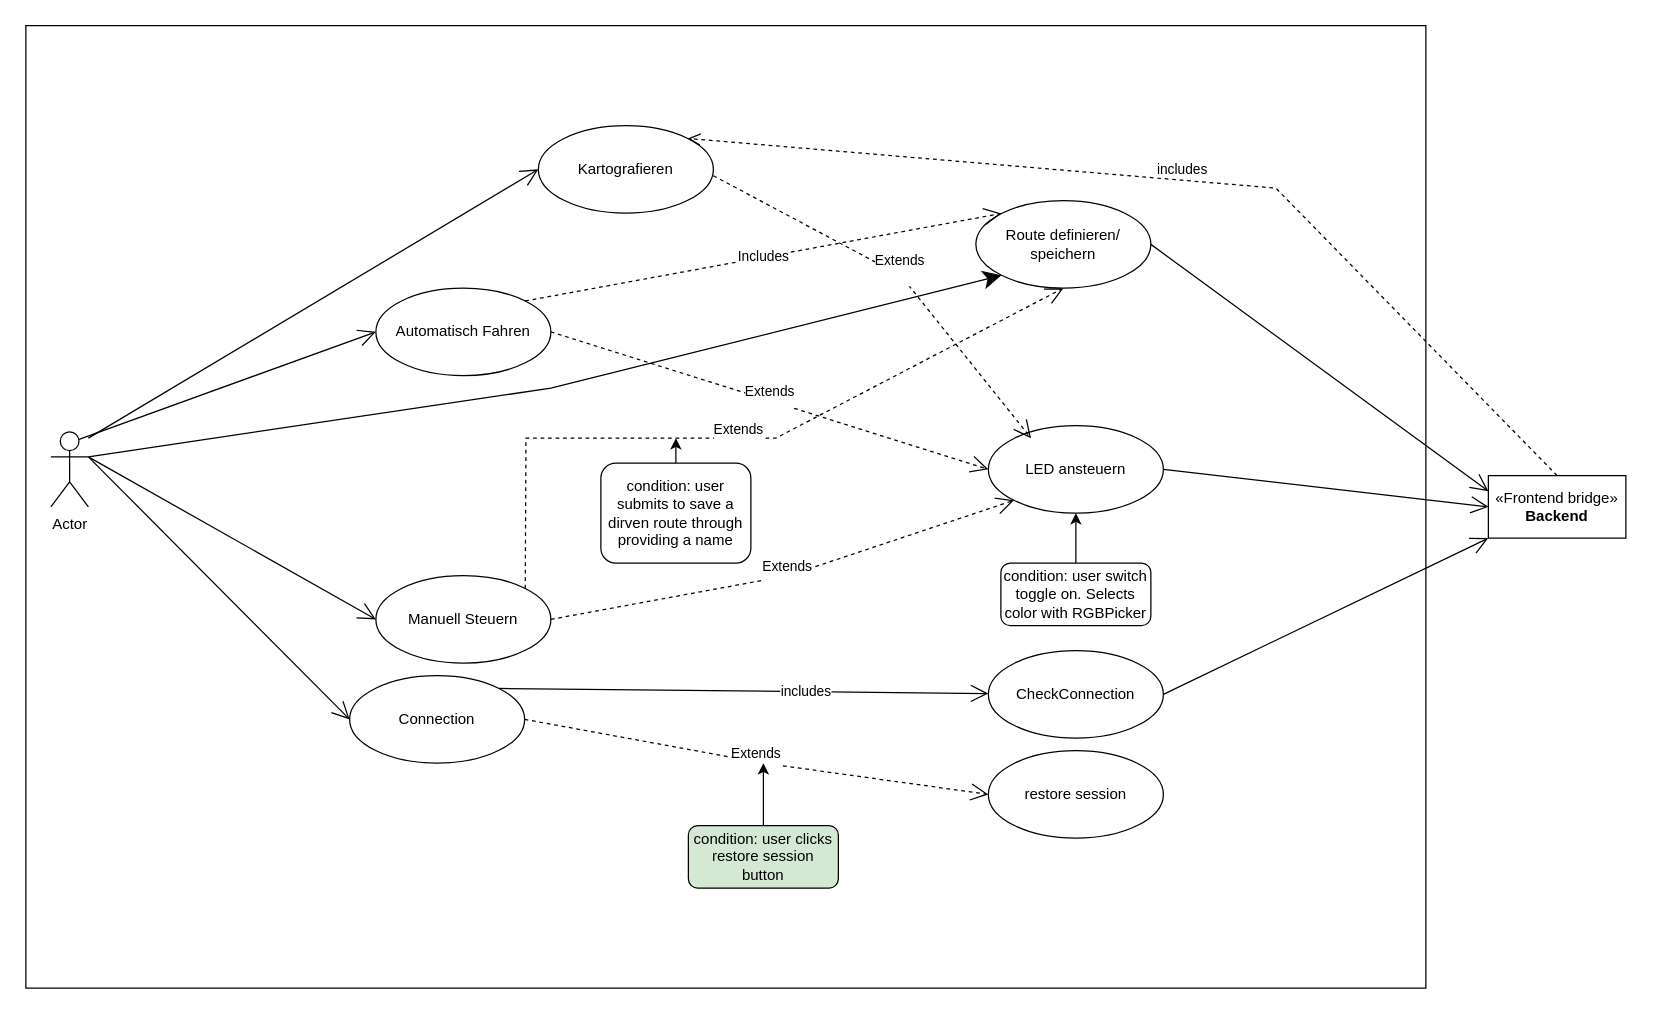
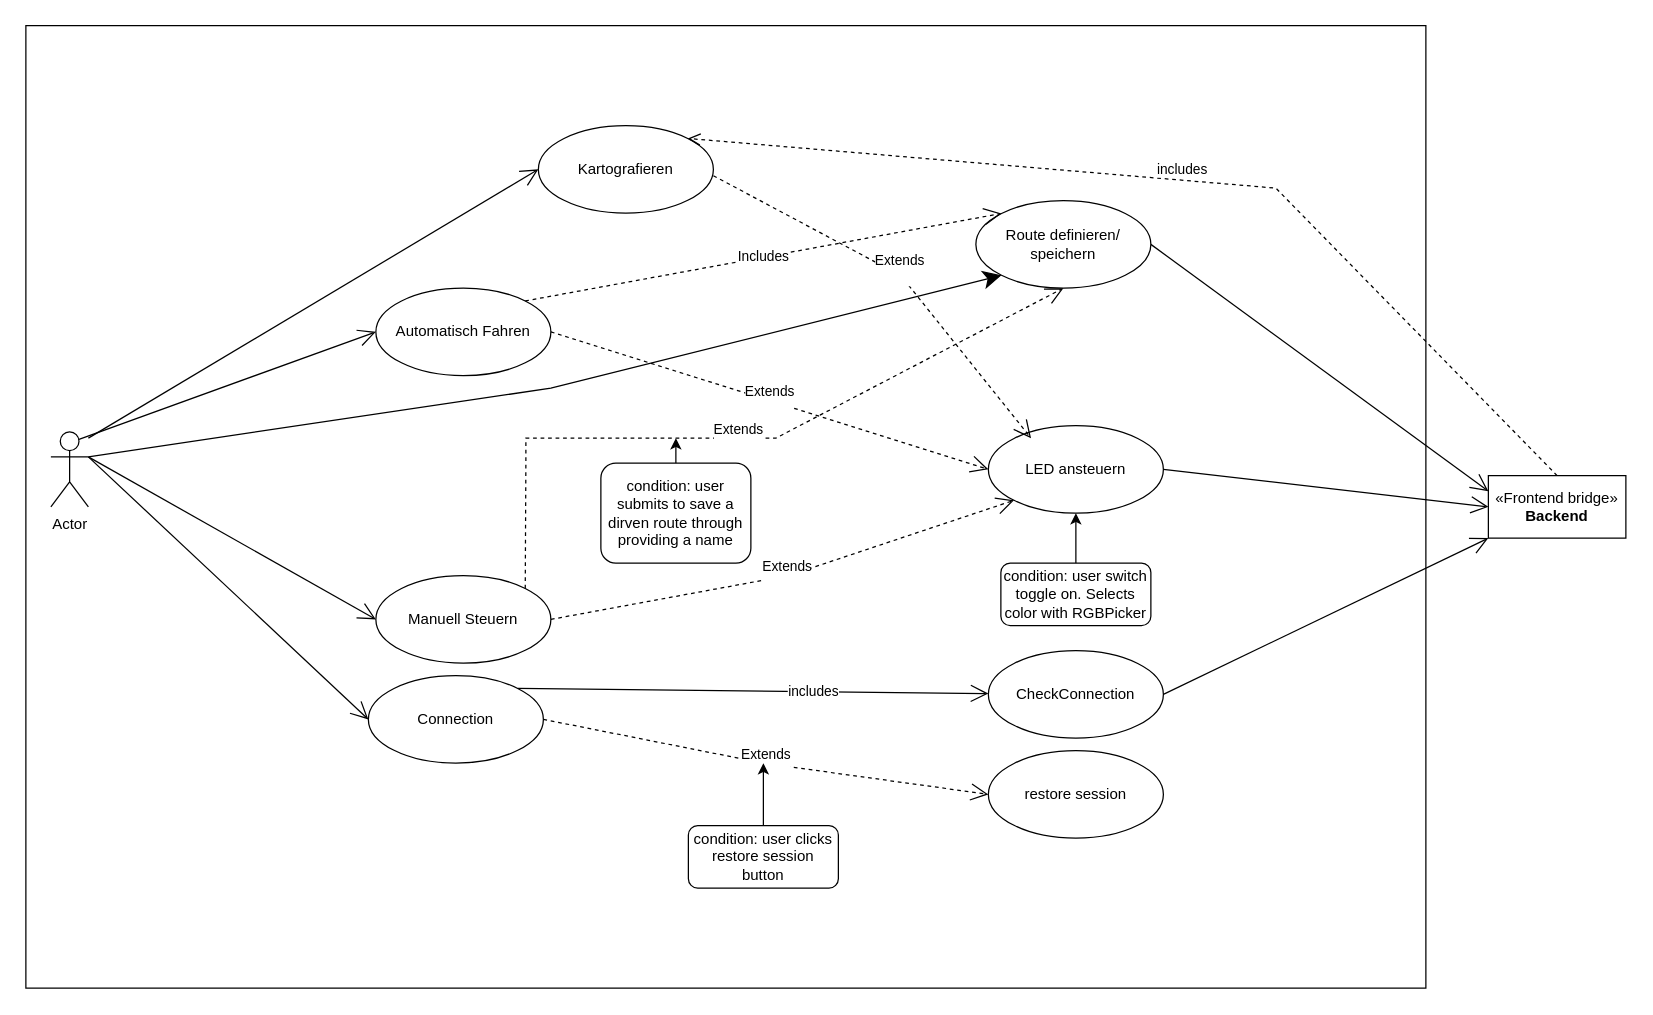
node "Connection": moved (437, 719) -> (456, 719)
node "condition: user clicks restore session button": fillcolor #d5e8d4 -> #ffffff
